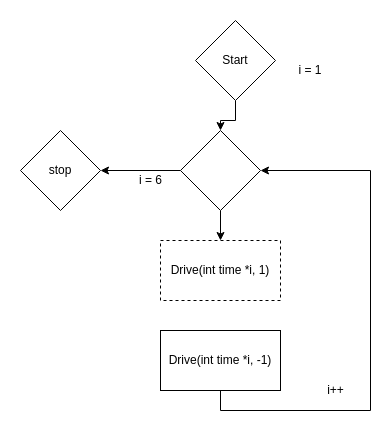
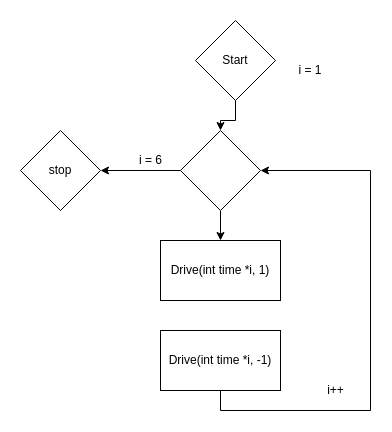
node "i = 6": moved (151, 181) -> (151, 161)
node "Drive(int time *i, 1)": style dashed -> solid
